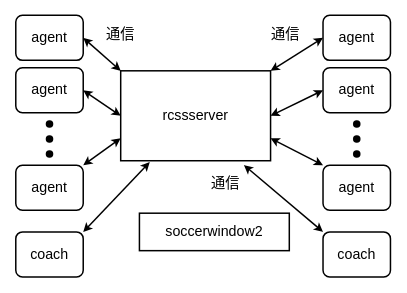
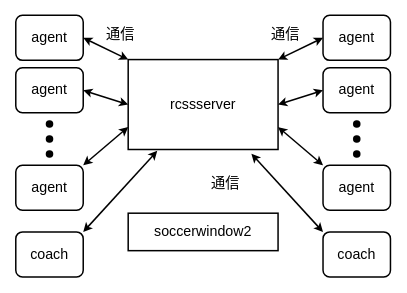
node "rcssserver": moved (195, 116) -> (203, 105)
node "soccerwindow2": moved (214, 232) -> (203, 232)
